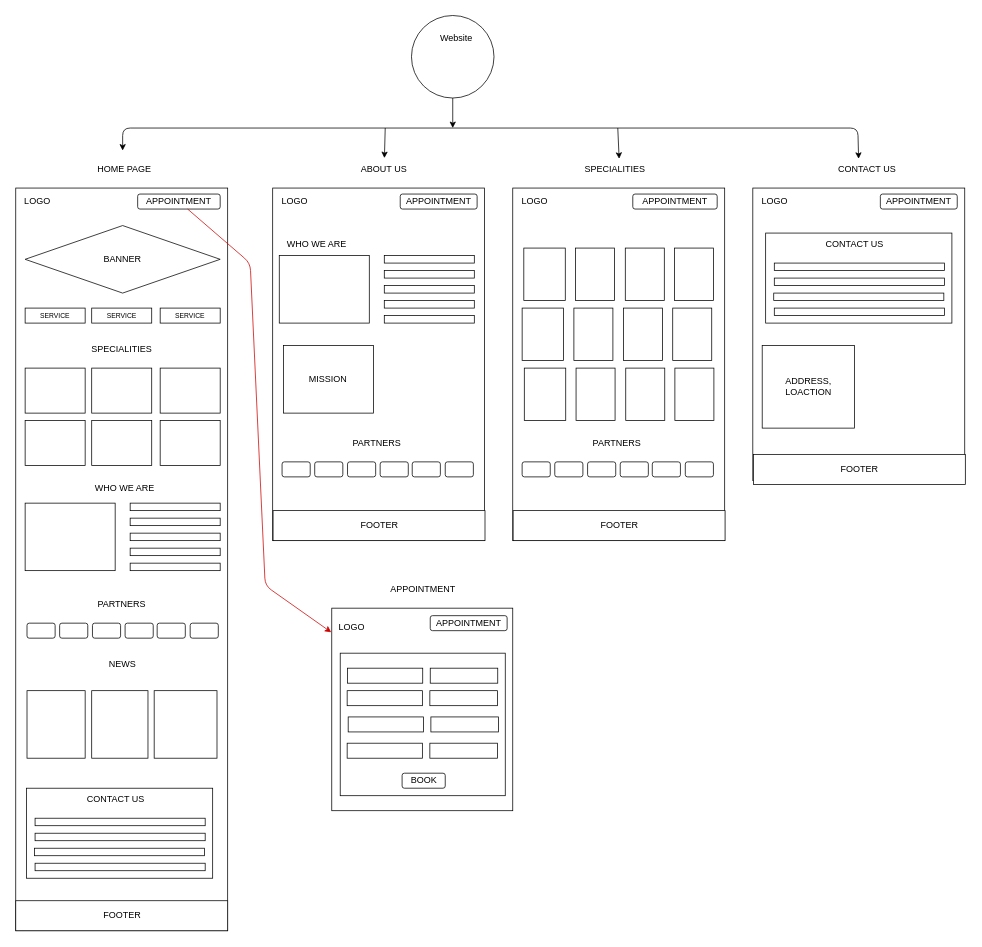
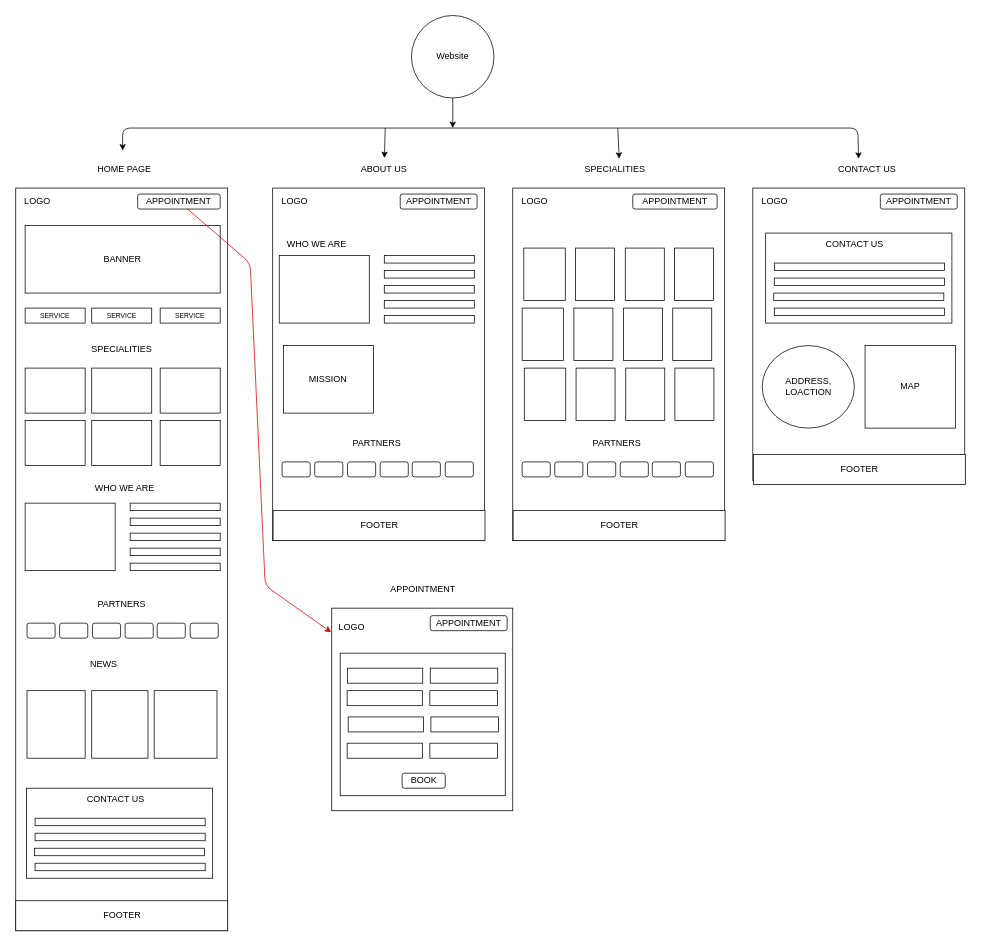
node "Website": moved (456, 38) -> (453, 57)
node "BANNER": shape diamond -> rectangle
node "ADDRESS, LOACTION": shape rectangle -> ellipse
node "MAP": added
node "NEWS": moved (123, 664) -> (104, 664)
